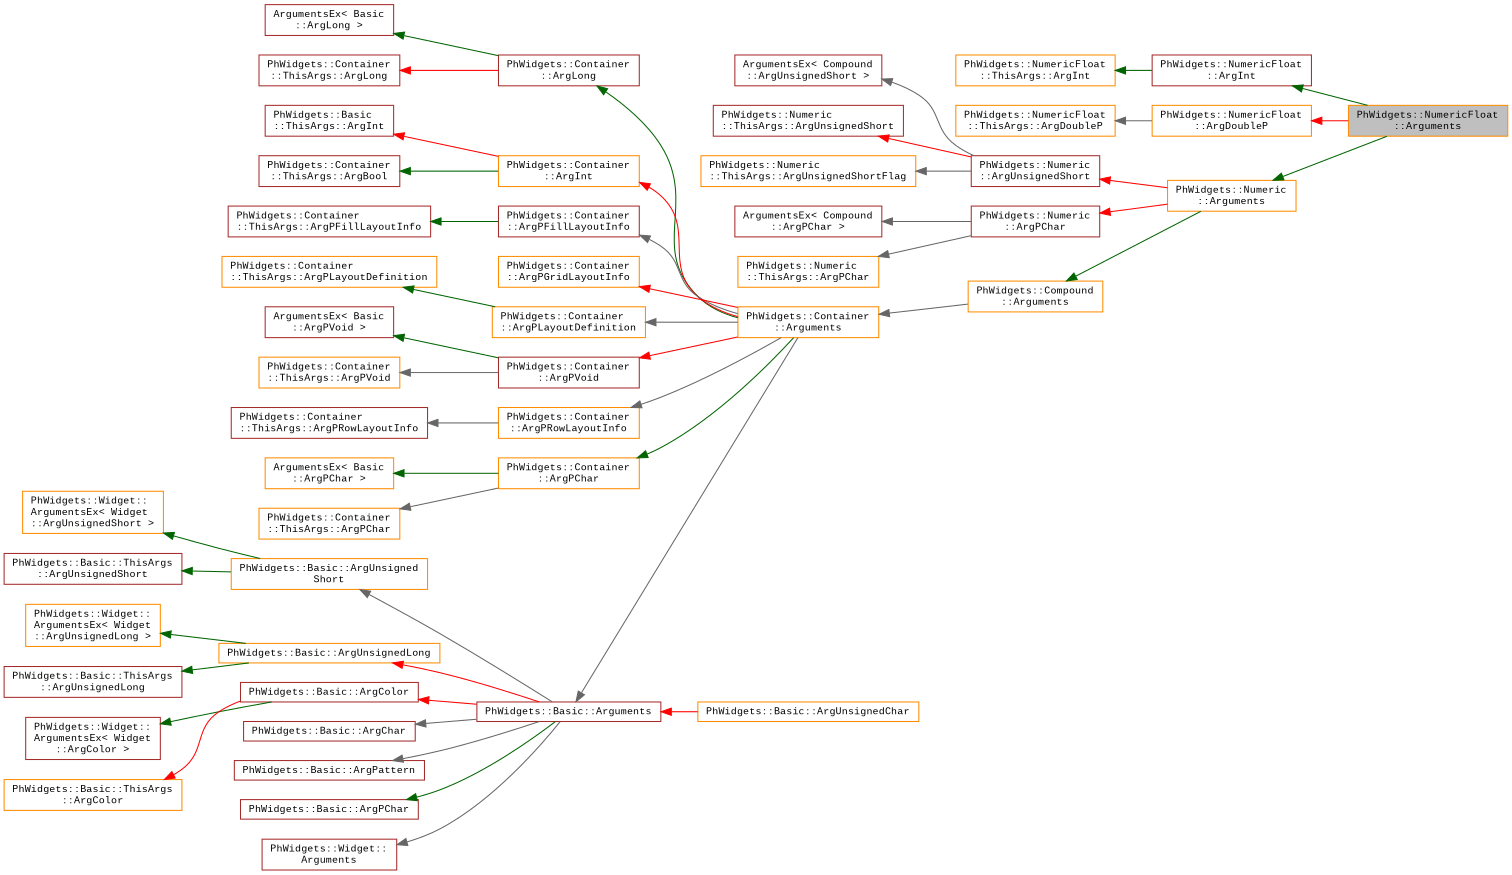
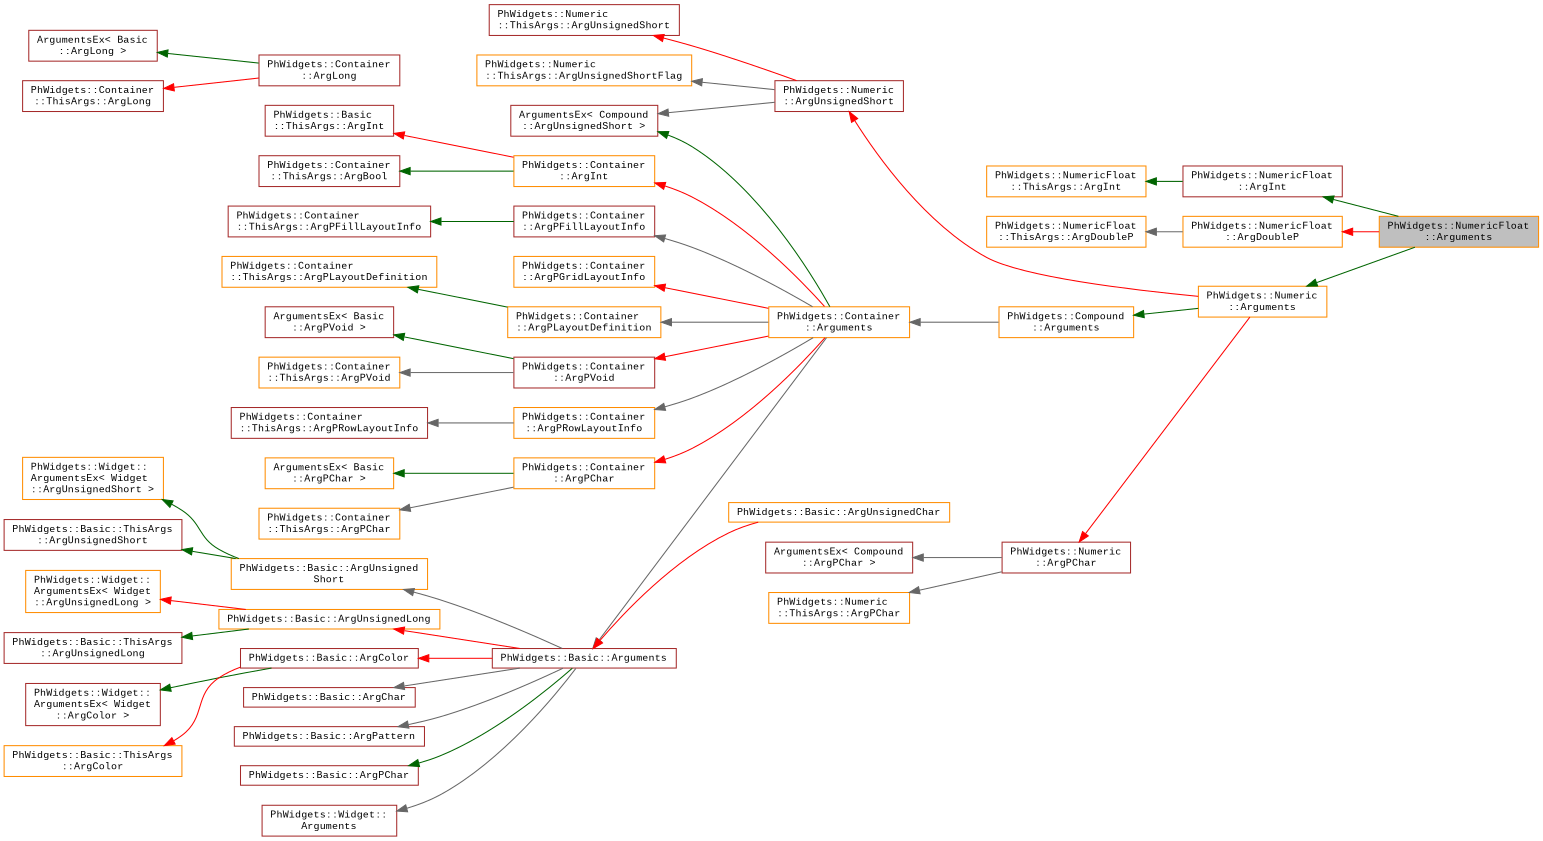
edge "PhWidgets::Container ::Arguments" -> "PhWidgets::Container ::ArgLong": now "PhWidgets::Container ::Arguments" -> "ArgumentsEx< Compound ::ArgUnsignedShort >"
edge "PhWidgets::Container ::Arguments" -> "PhWidgets::Container ::ArgPChar": color darkgreen -> red
edge "PhWidgets::Basic::ArgUnsignedLong" -> "PhWidgets::Widget:: ArgumentsEx< Widget ::ArgUnsignedLong >": color darkgreen -> red
